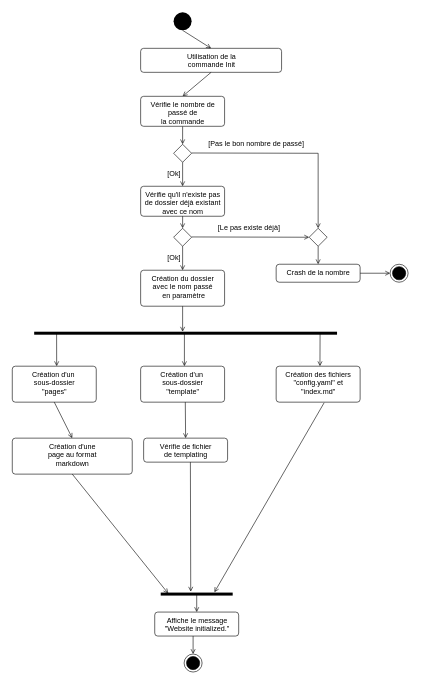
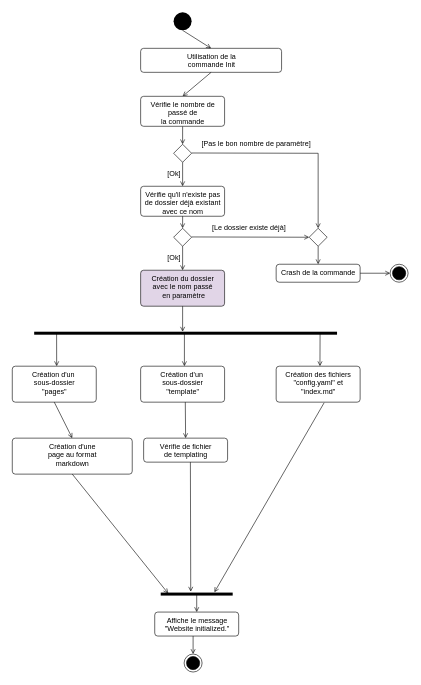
node "[Pas le bon nombre de passé]": label "[Pas le bon nombre de passé]" -> "[Pas le bon nombre de paramètre]"
node "[Le pas existe déjà]": label "[Le pas existe déjà]" -> "[Le dossier existe déjà]"
node "Crash de la nombre": label "Crash de la nombre" -> "Crash de la commande"
node "Création du dossier avec le nom passé en paramètre": fillcolor #ffffff -> #e1d5e7
